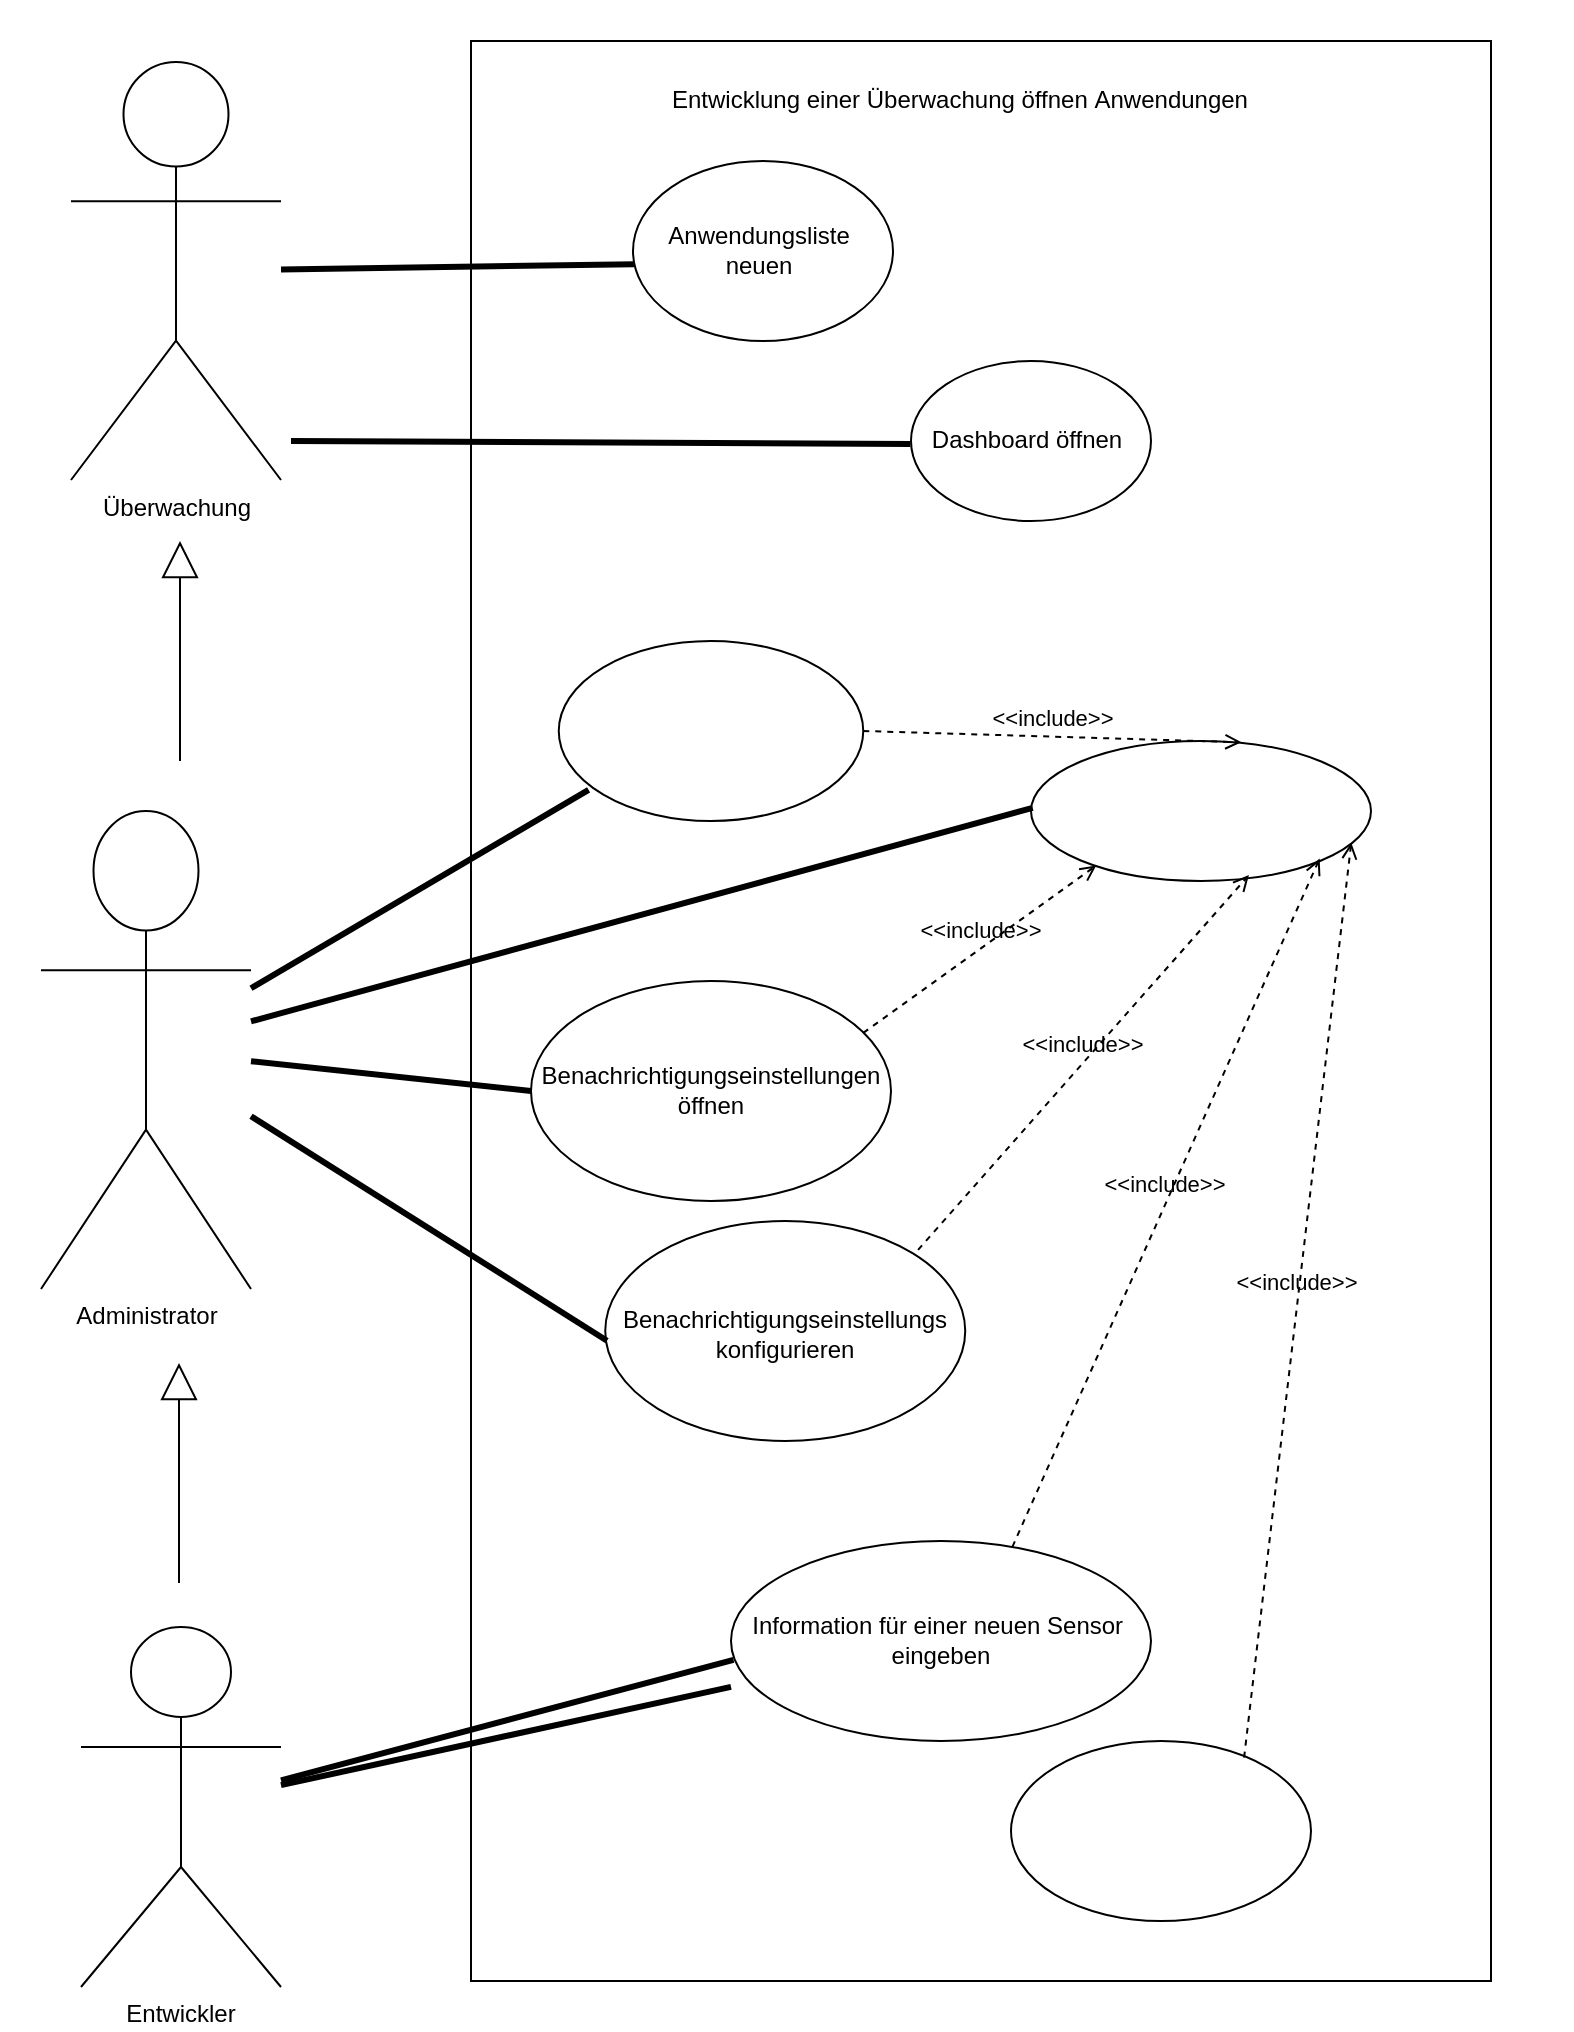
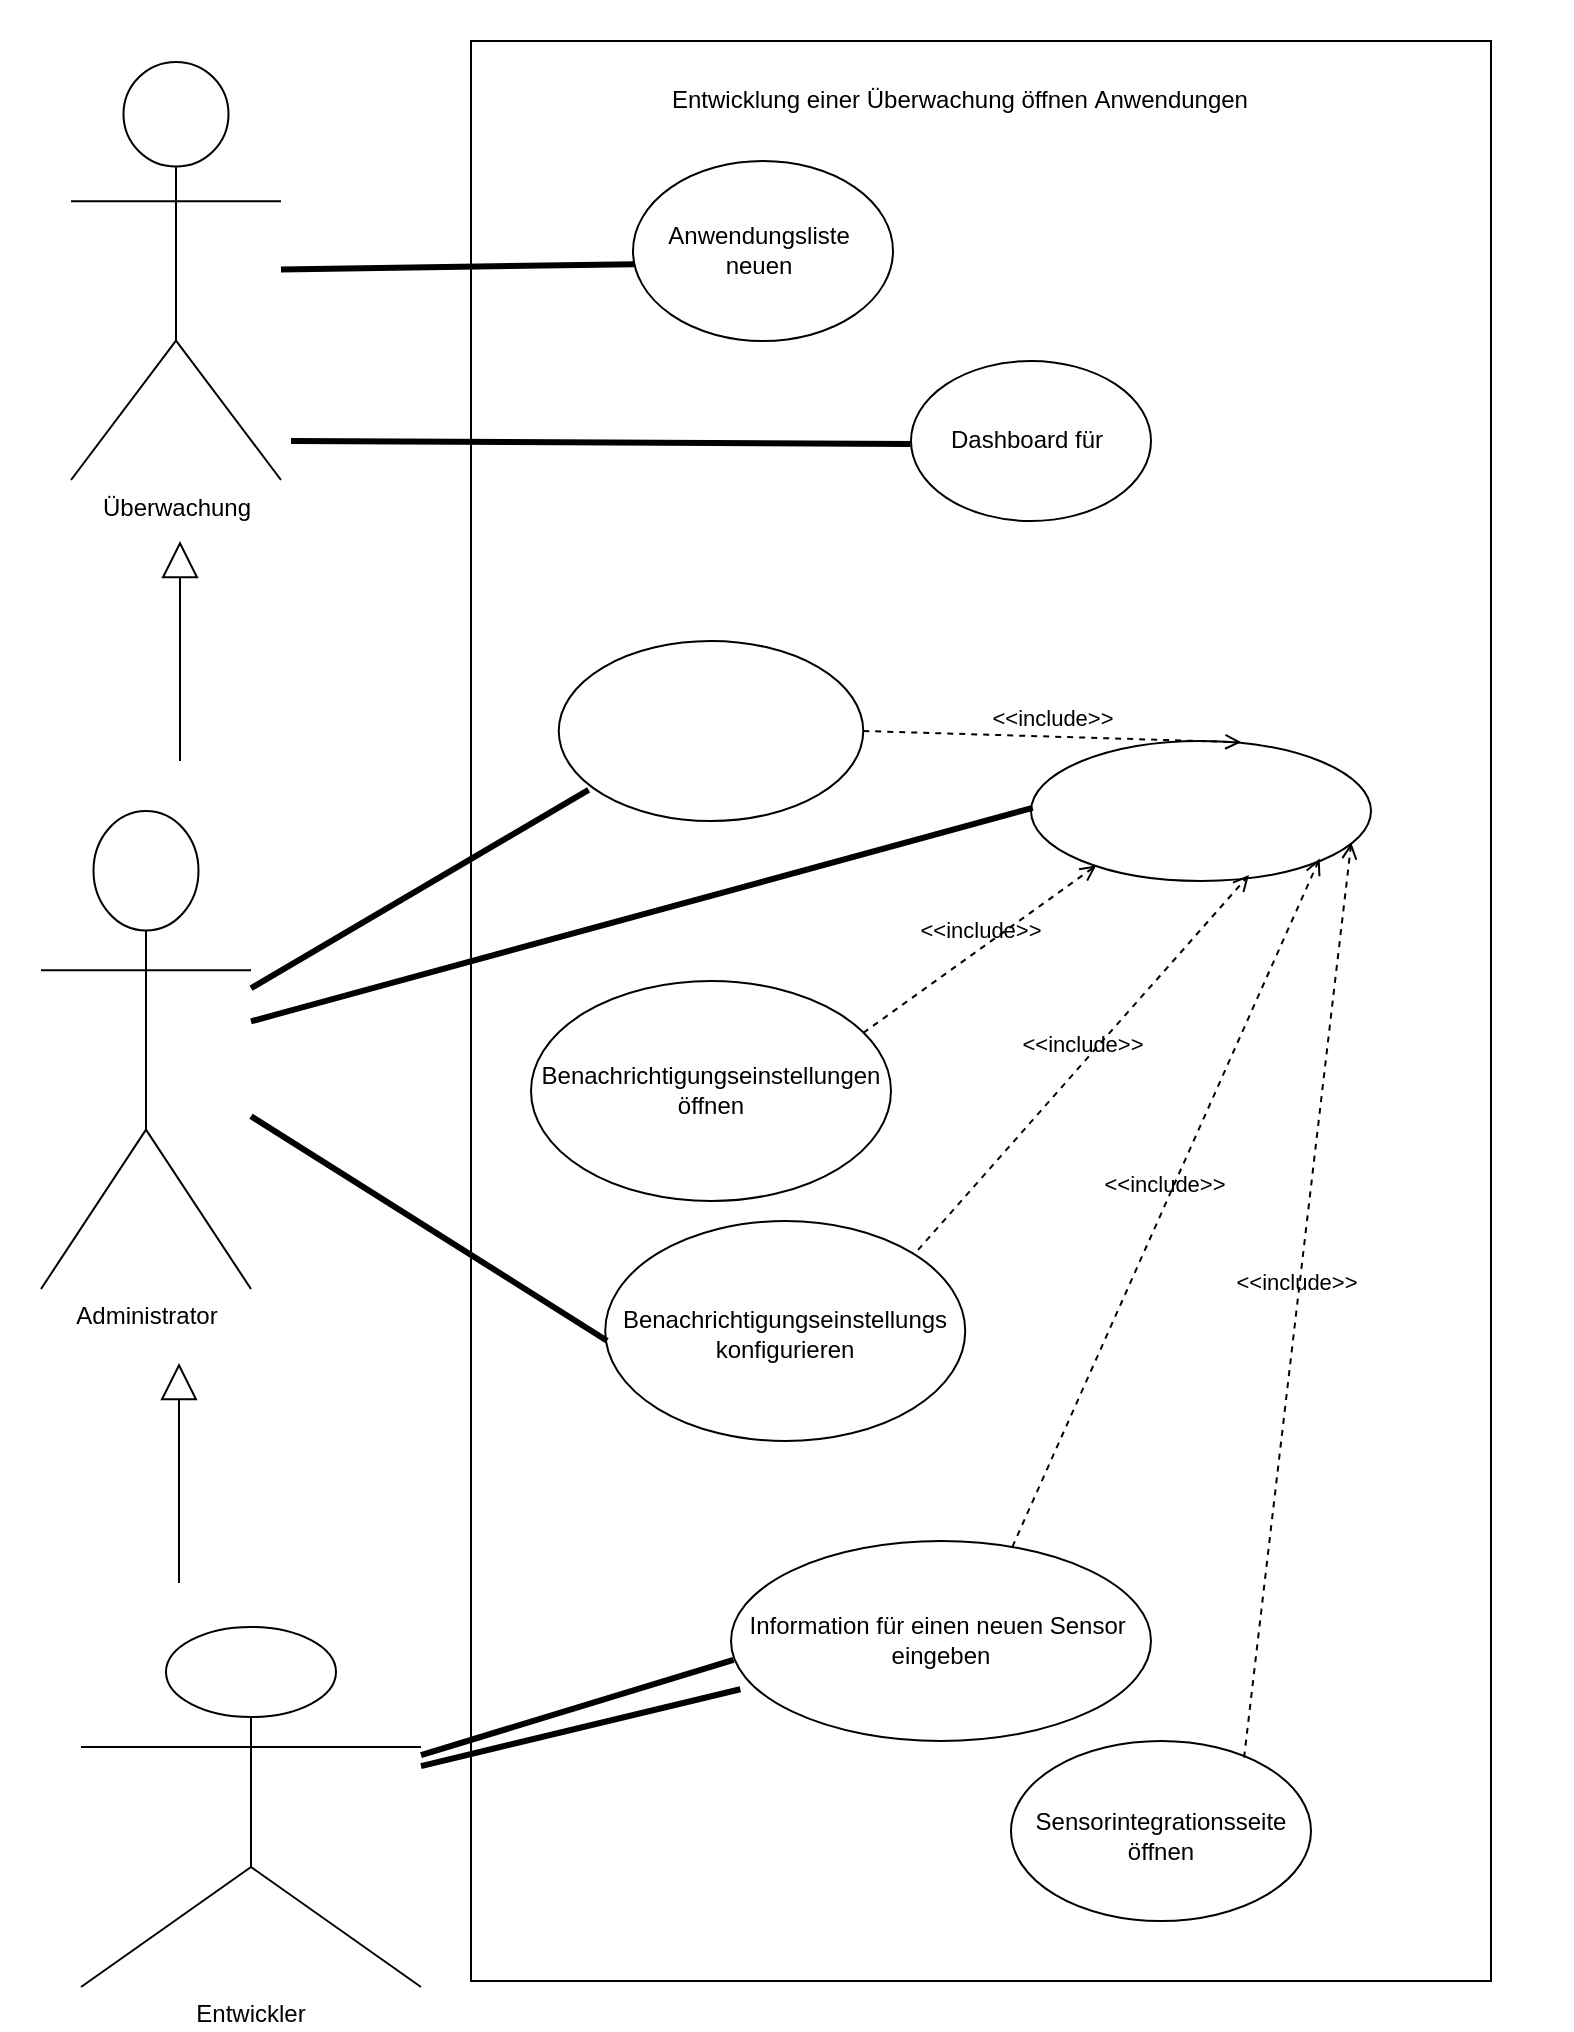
node "Dashboard öffnen": label "Dashboard öffnen" -> "Dashboard für"
edge "Administrator" -- "Benachrichtigungseinstellungen öffnen": removed
node "Information für einer neuen Sensor eingeben": label "Information für einer neuen Sensor eingeben" -> "Information für einen neuen Sensor eingeben"
node "Entwickler": size 200x360 -> 340x360
node "Sensorintegrationsseite öffnen": added
